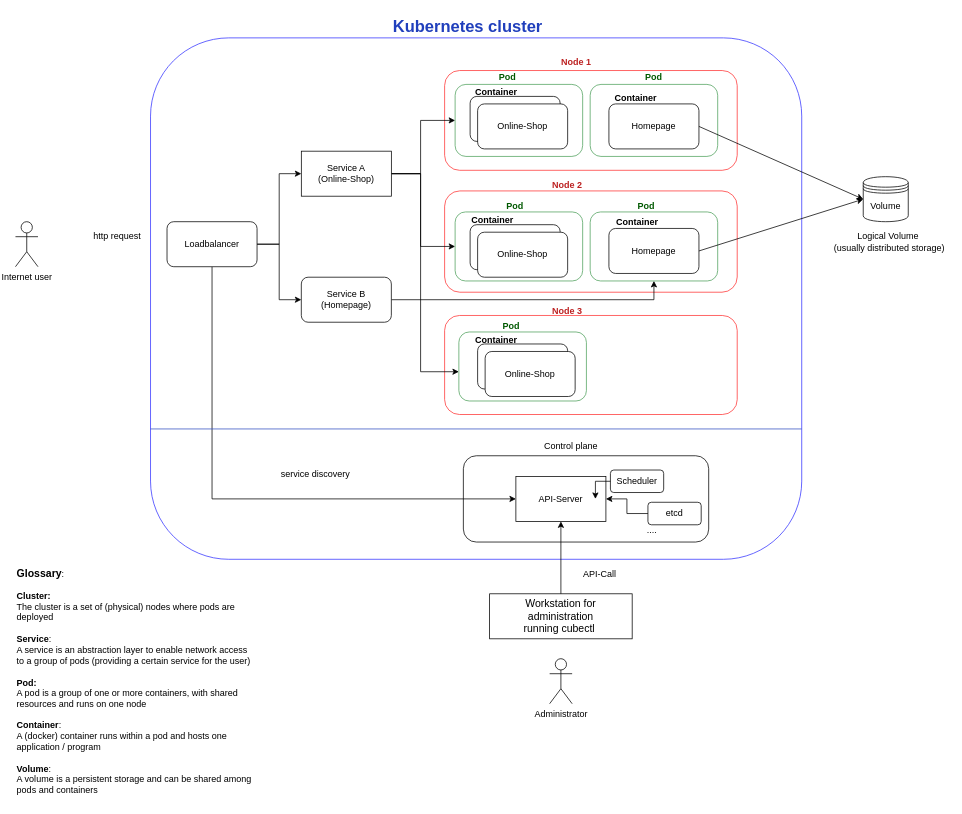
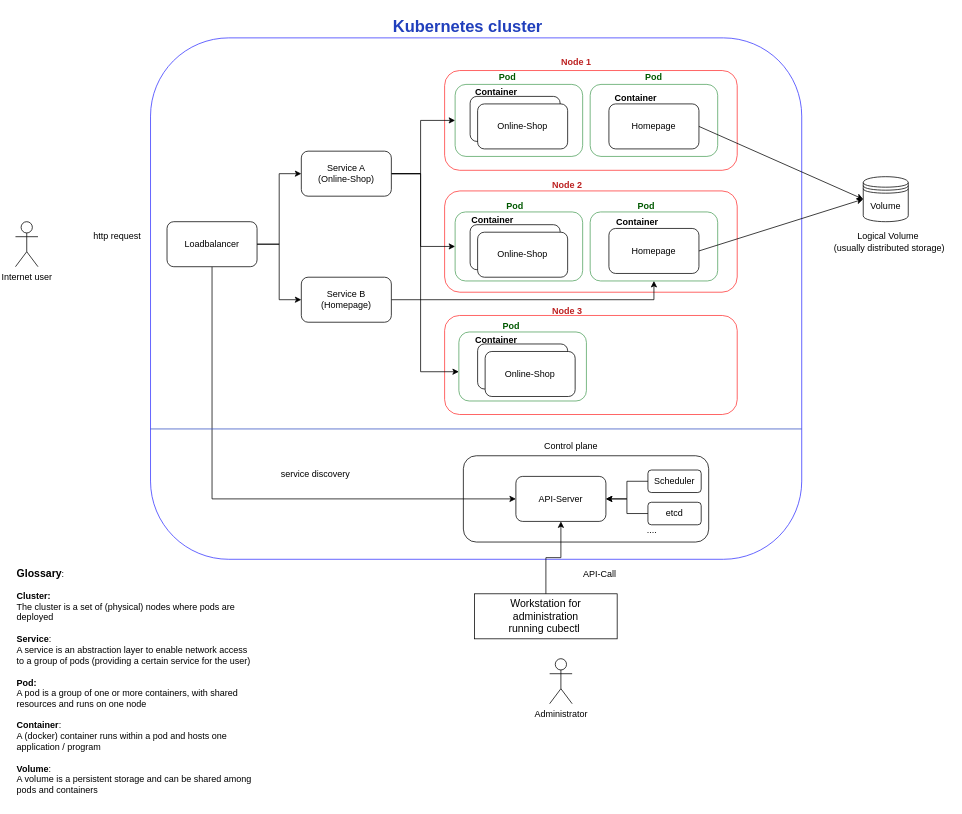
node "Service A (Online-Shop)": shape rectangle -> rounded rectangle
node "Scheduler": moved (637, 481) -> (674, 481)
node "API-Server": shape rectangle -> rounded rectangle
node "Workstation for administration running cubectl": moved (561, 616) -> (546, 616)
